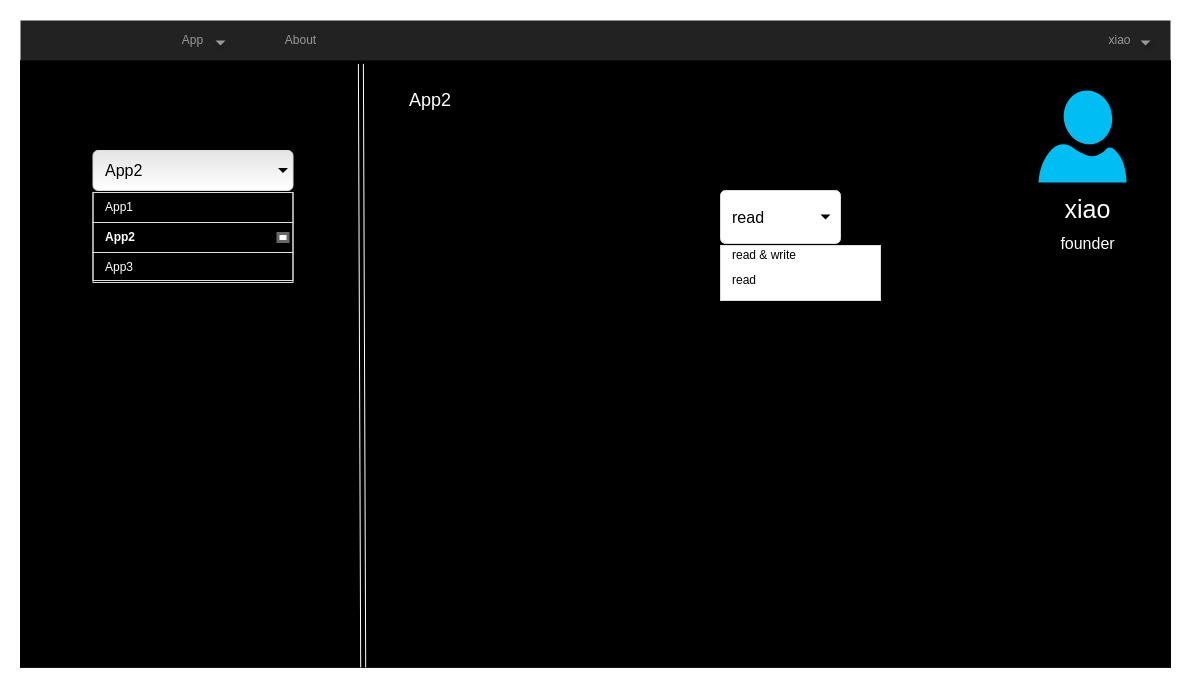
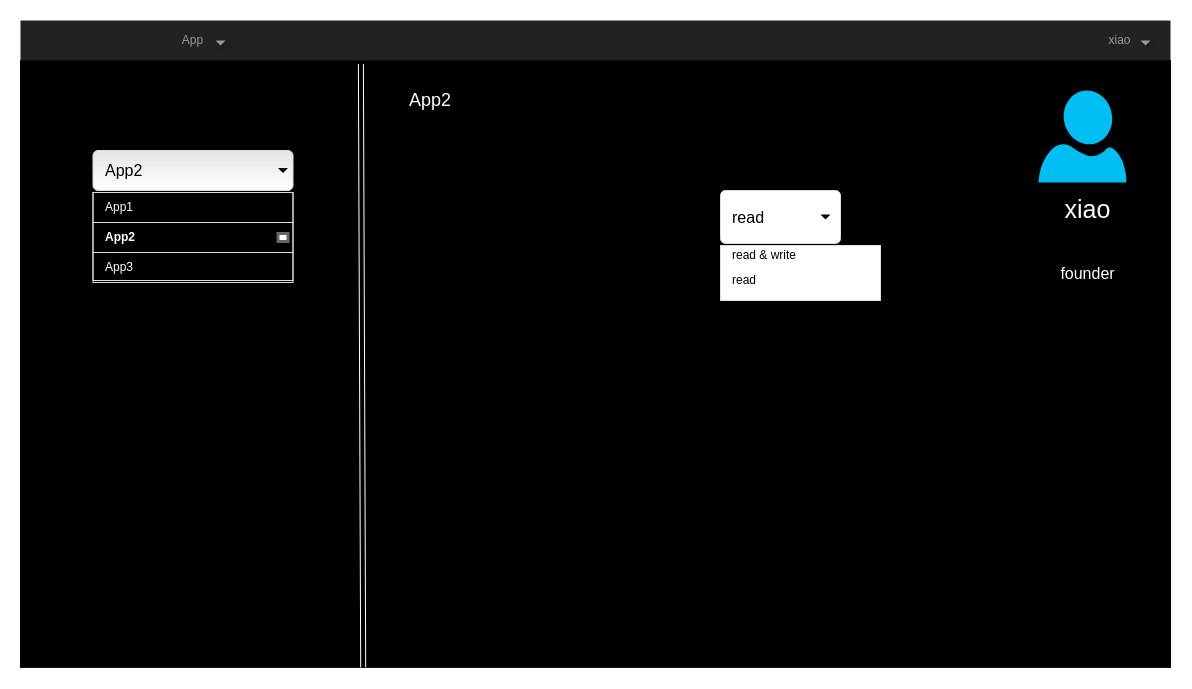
node "About": removed
node "founder": moved (1083, 243) -> (1083, 273)
